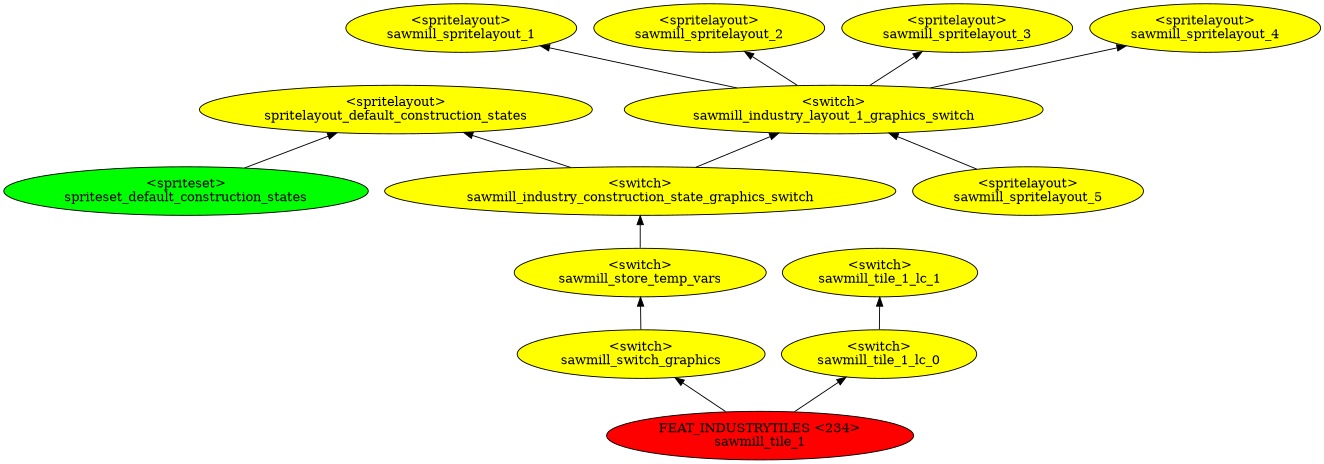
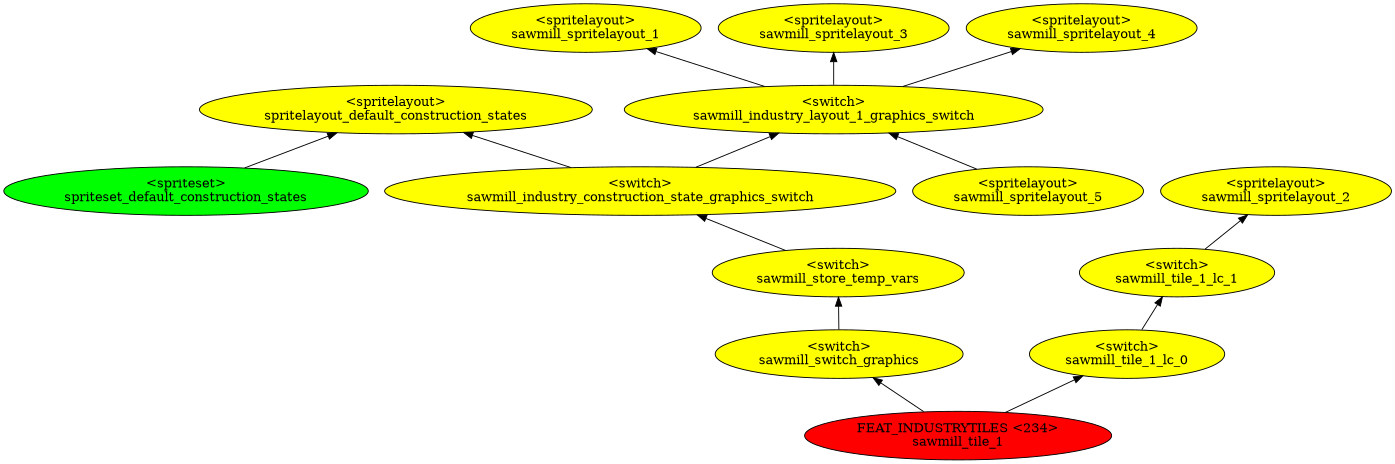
edge "<switch> sawmill_industry_layout_1_graphics_switch" -> "<spritelayout> sawmill_spritelayout_2": now "<switch> sawmill_tile_1_lc_1" -> "<spritelayout> sawmill_spritelayout_2"
